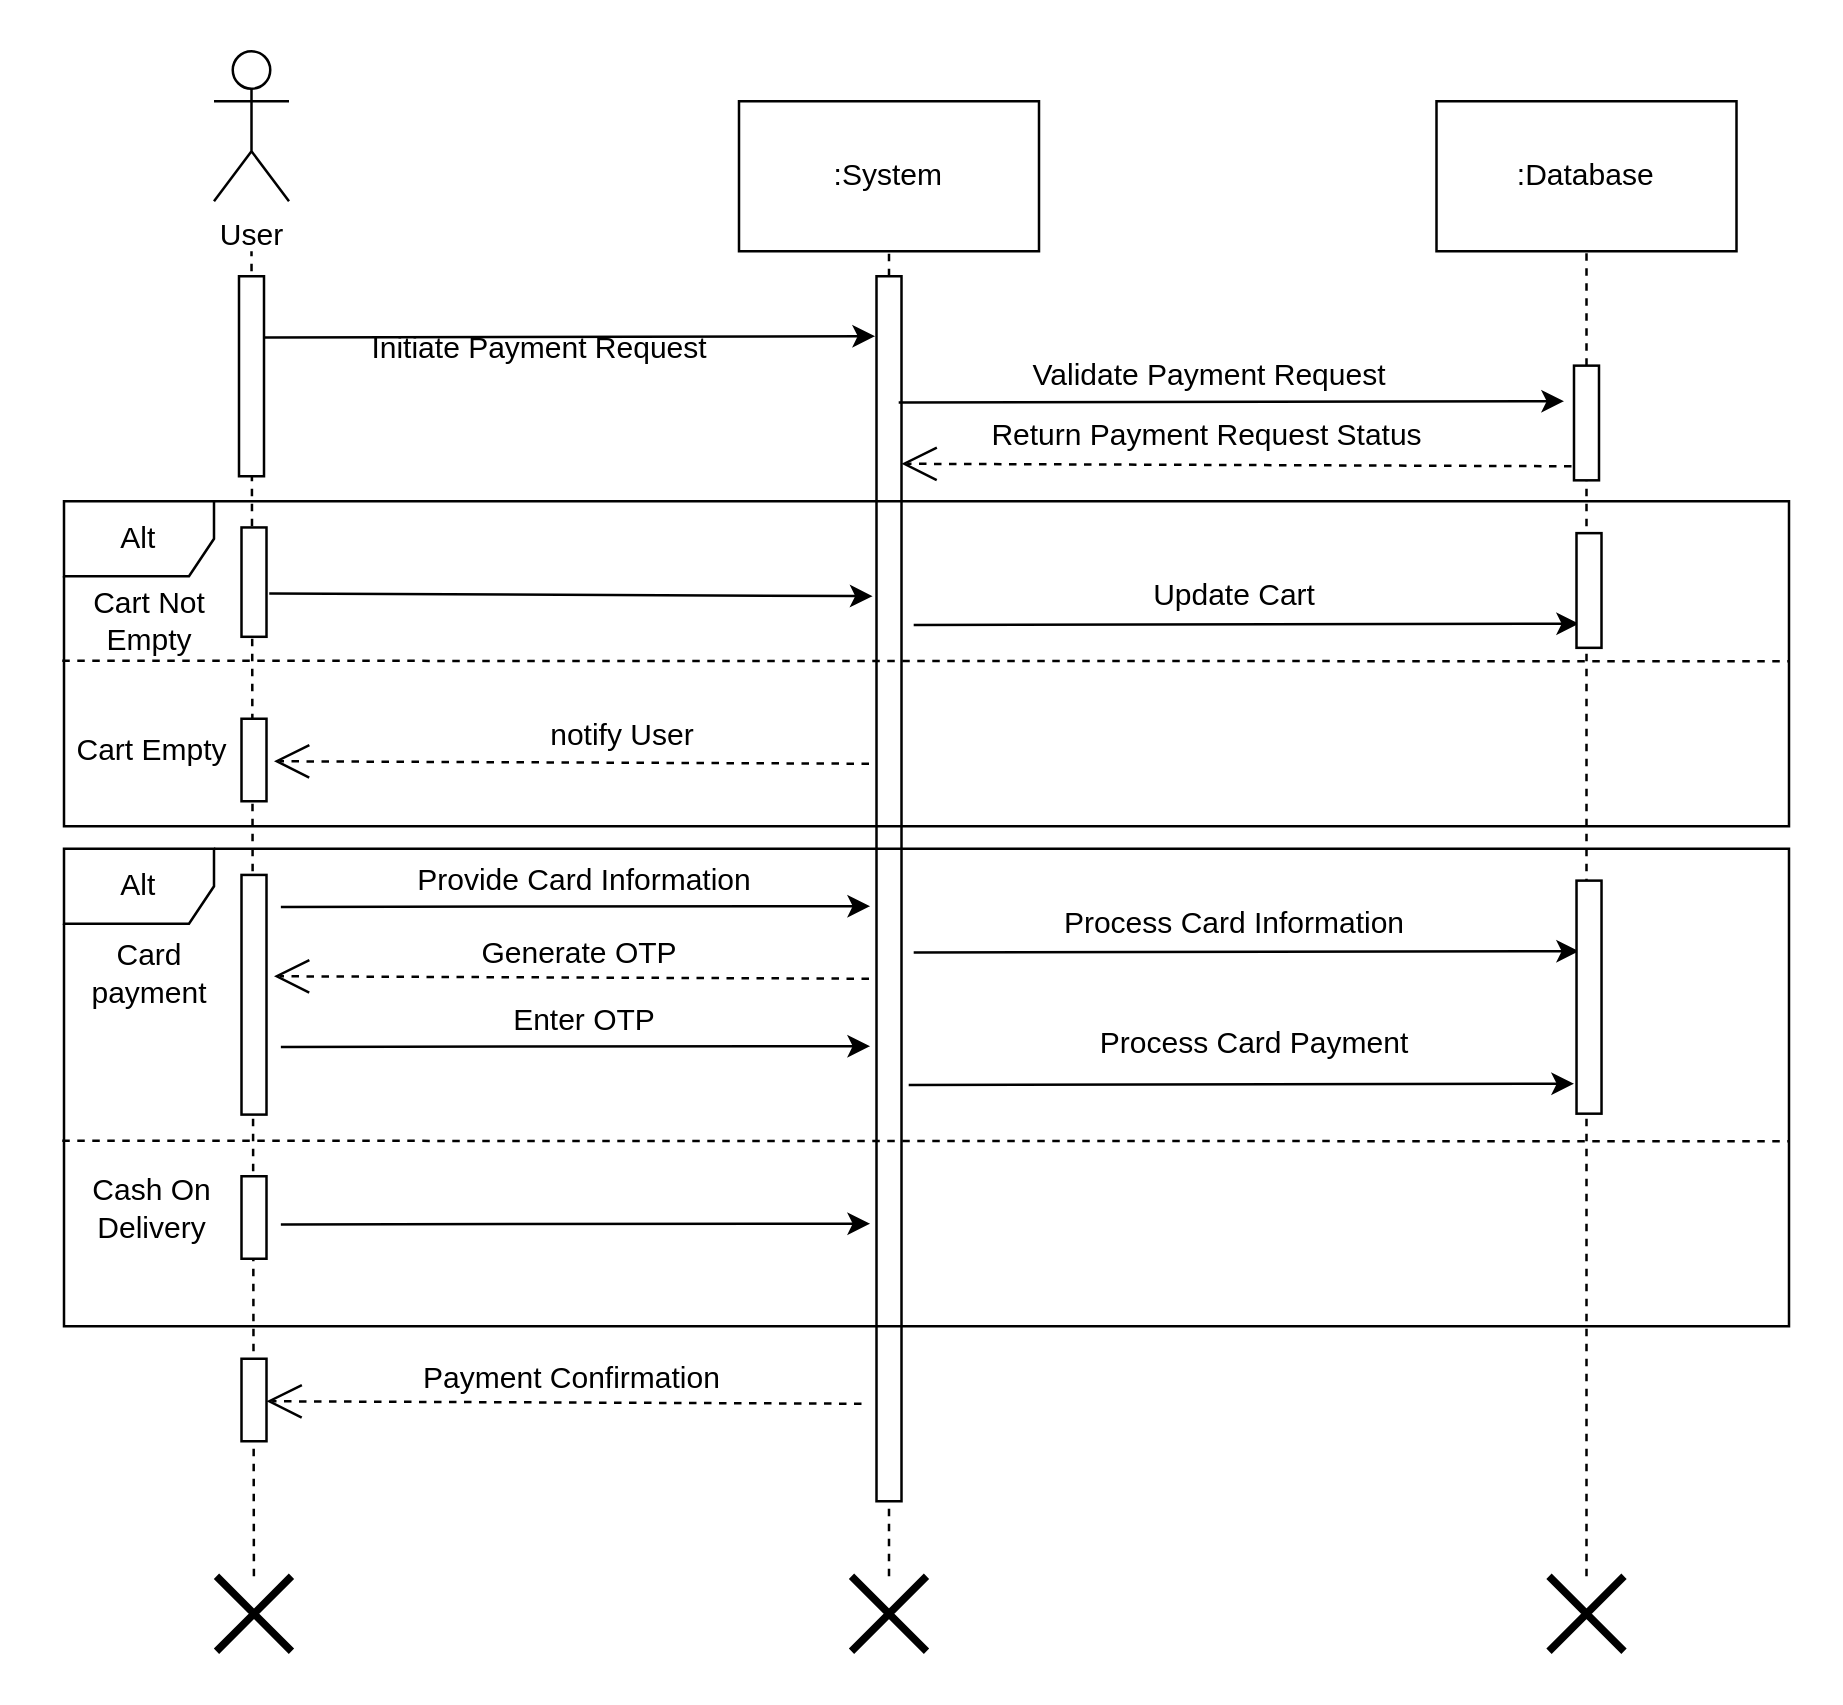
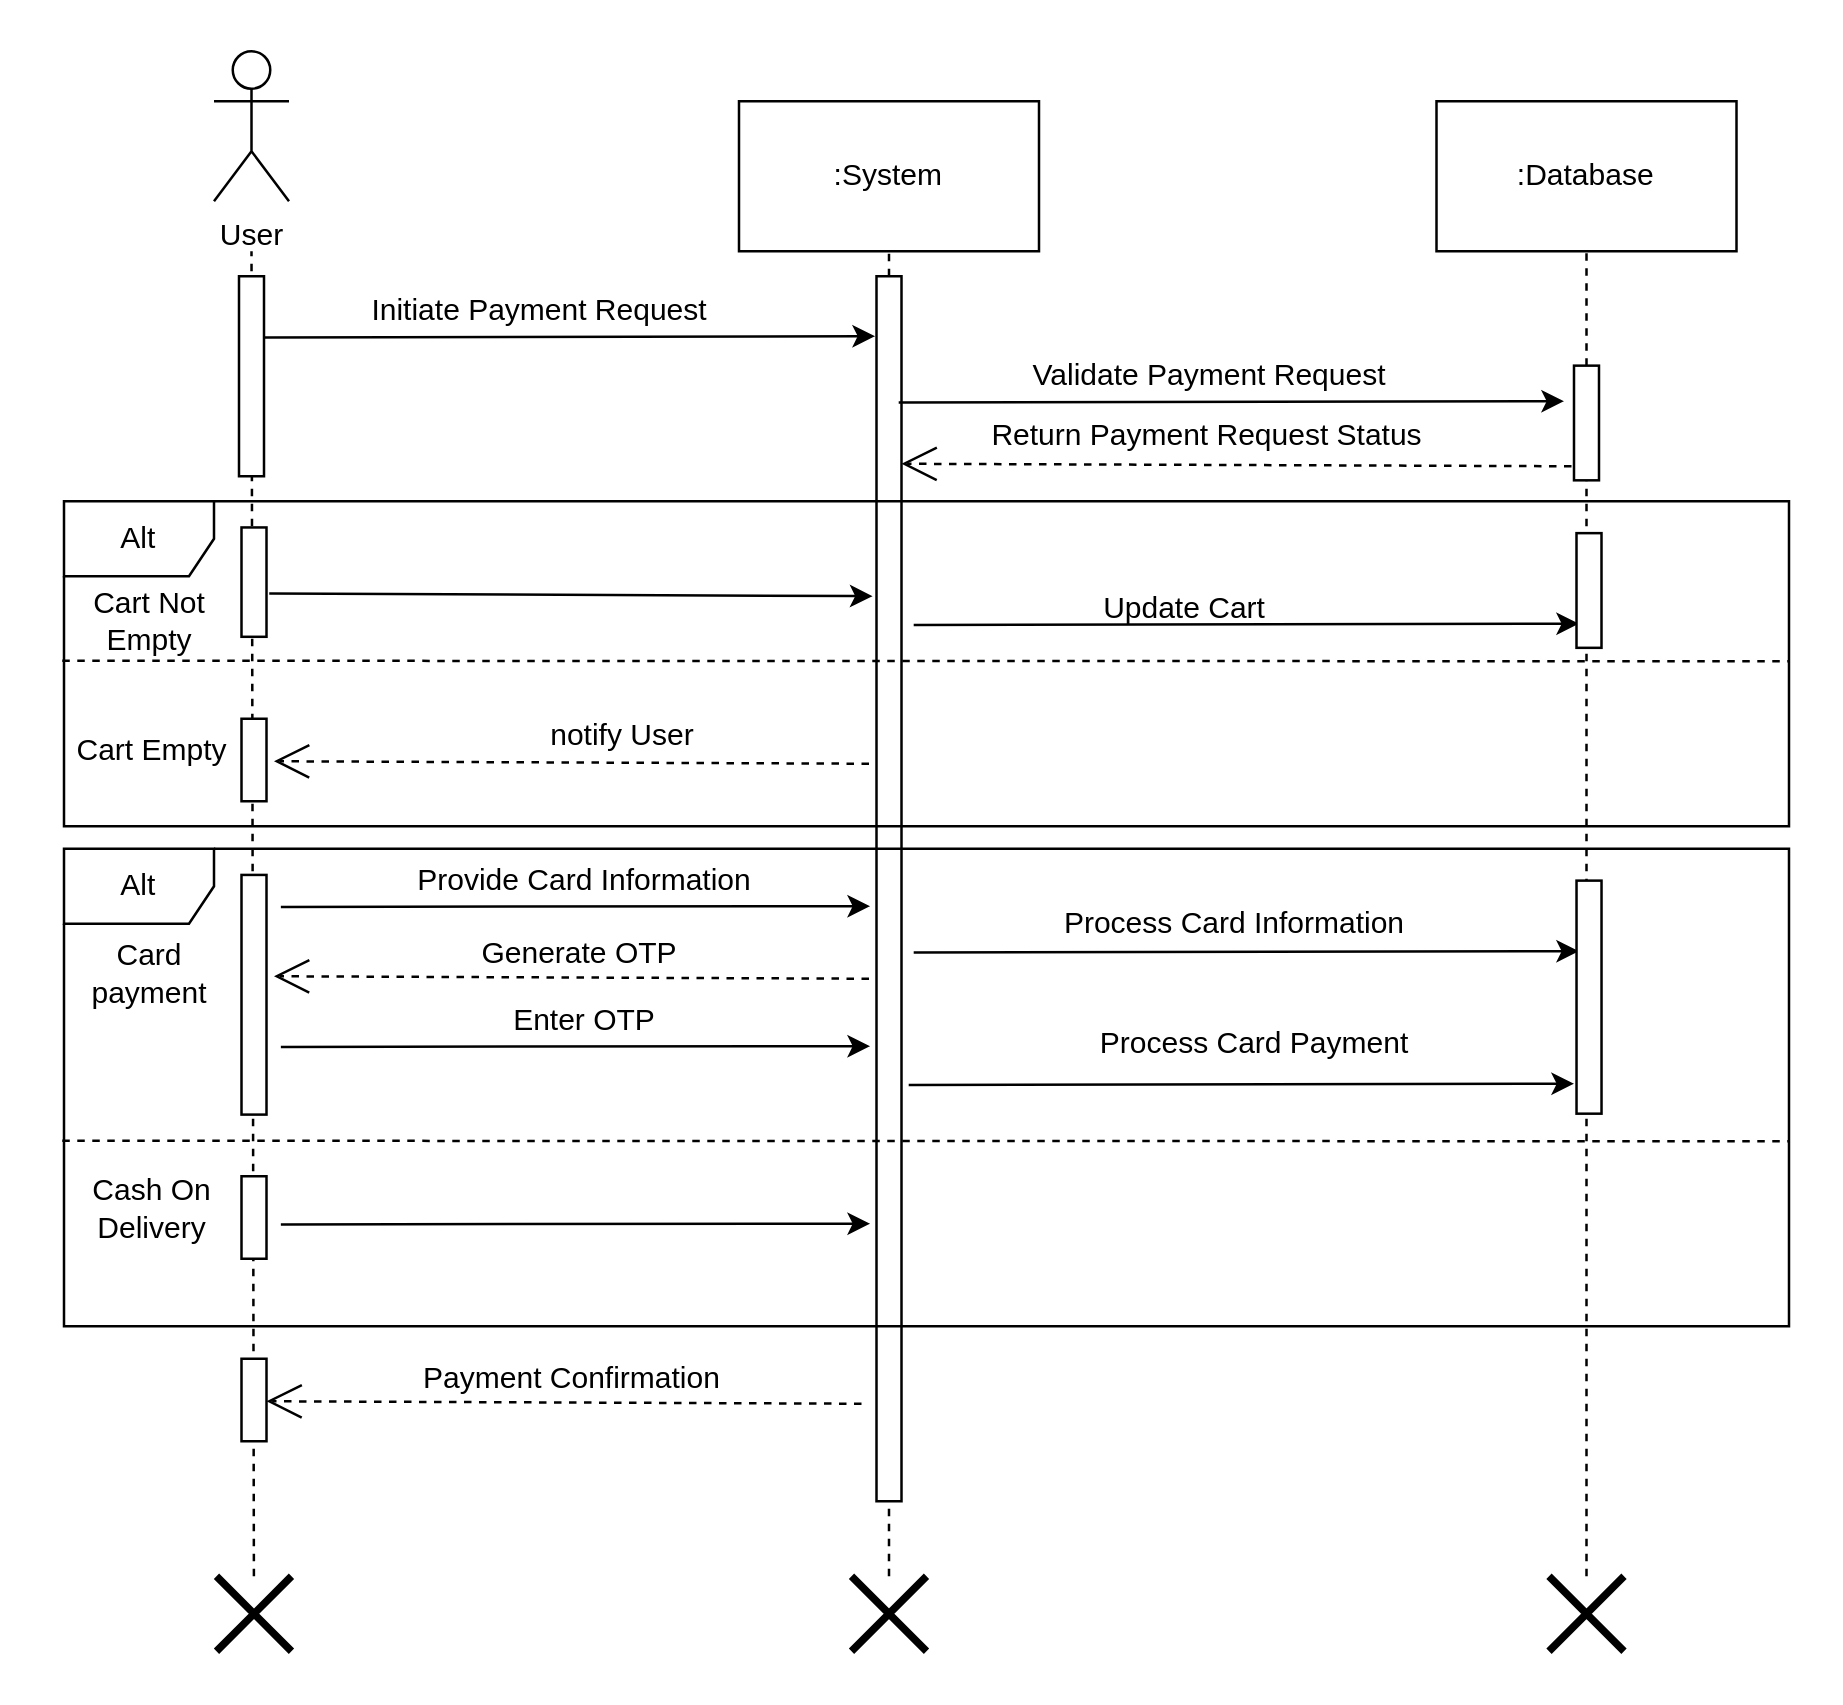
node "Initiate Payment Request": moved (539, 349) -> (539, 311)
node "Update Cart": moved (1234, 596) -> (1184, 609)
